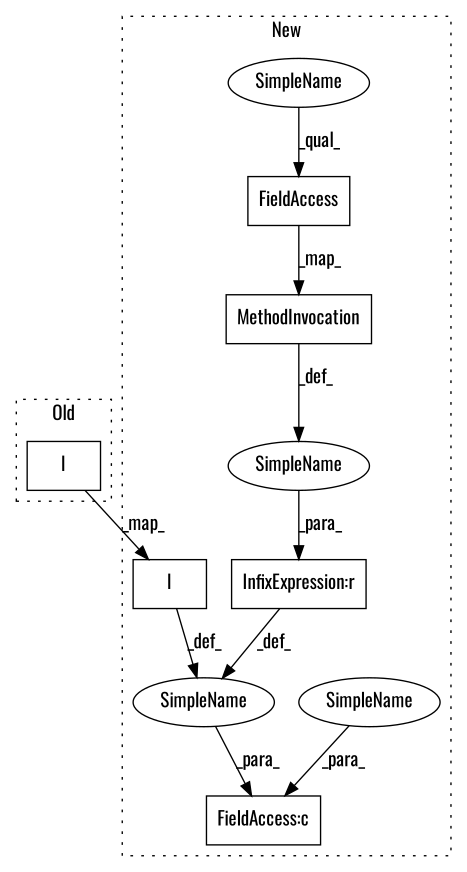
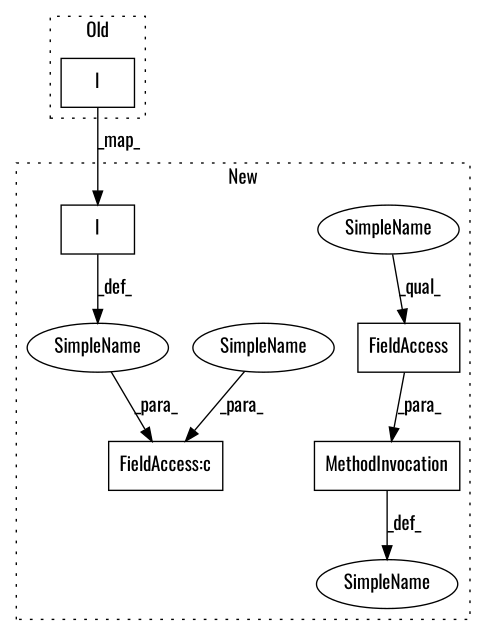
edge "FieldAccess" -> "MethodInvocation": label "_map_" -> "_para_"
node "InfixExpression:r": removed
